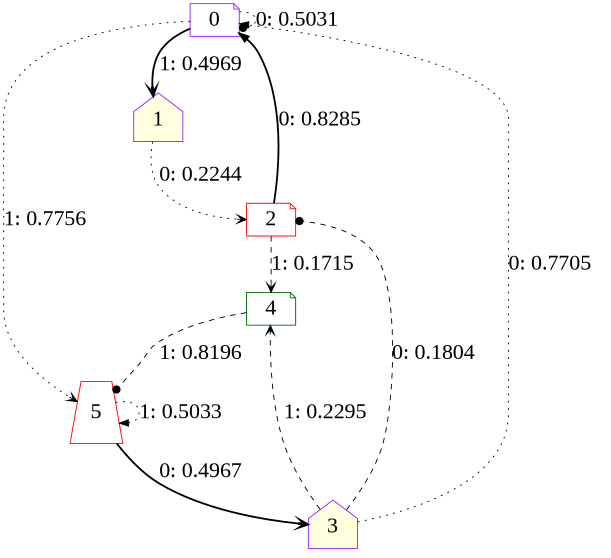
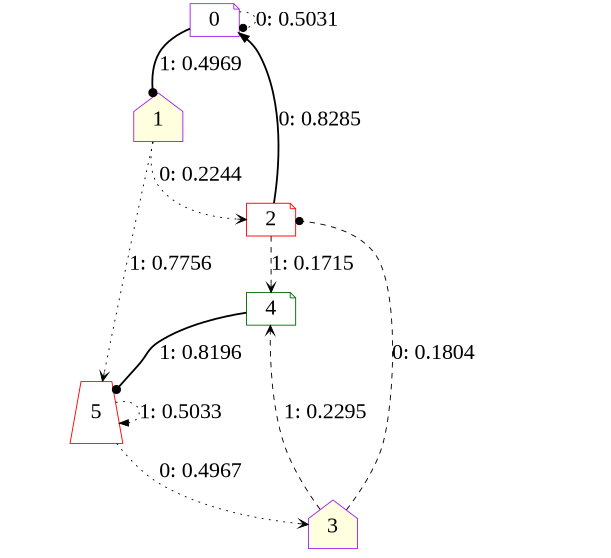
edge "0" -> "1": arrowhead vee -> dot
edge "0" -> "5": now "1" -> "5"
edge "3" -> "0": removed, label "0: 0.7705"
edge "4" -> "5": style dashed -> bold
edge "5" -> "3": style bold -> dotted
